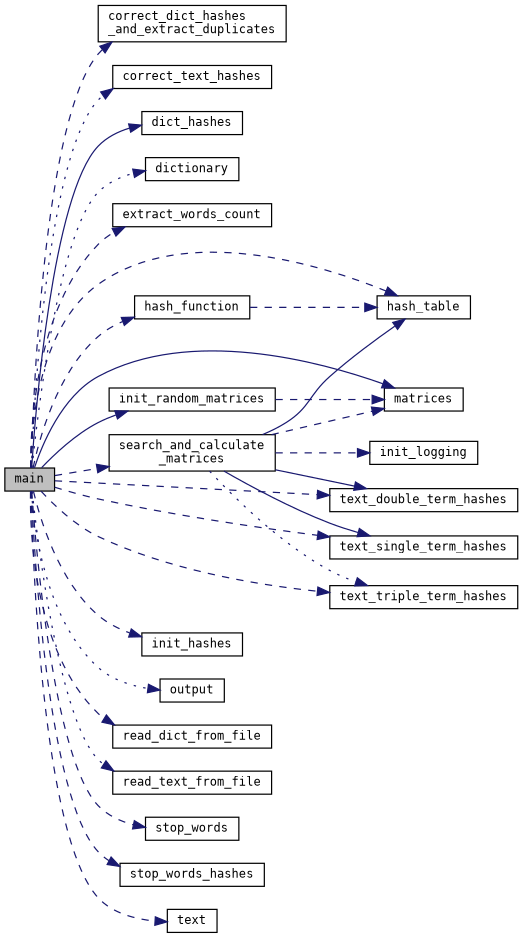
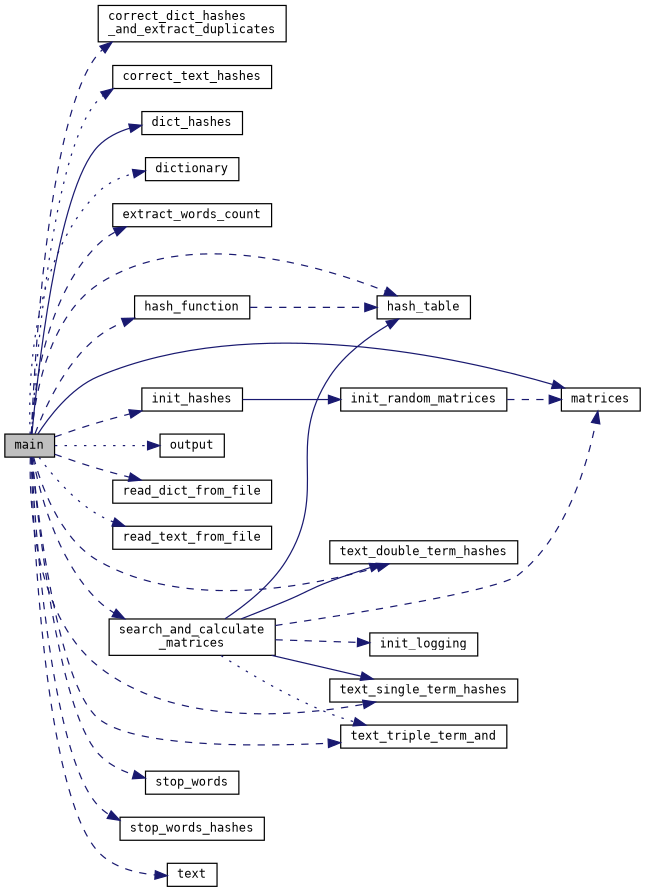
edge "main" -> "init_random_matrices": now "init_hashes" -> "init_random_matrices"
node "text_triple_term_hashes": label "text_triple_term_hashes" -> "text_triple_term_and"
